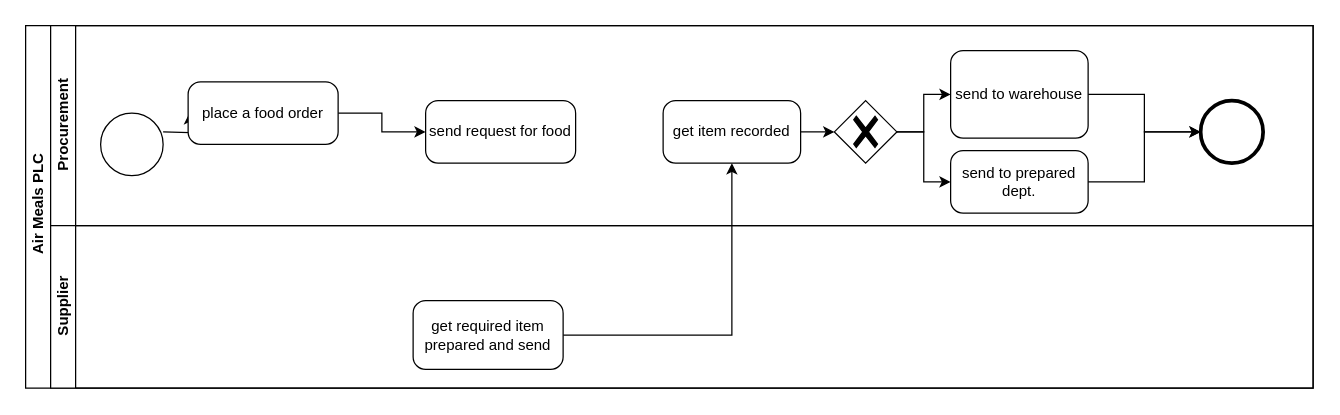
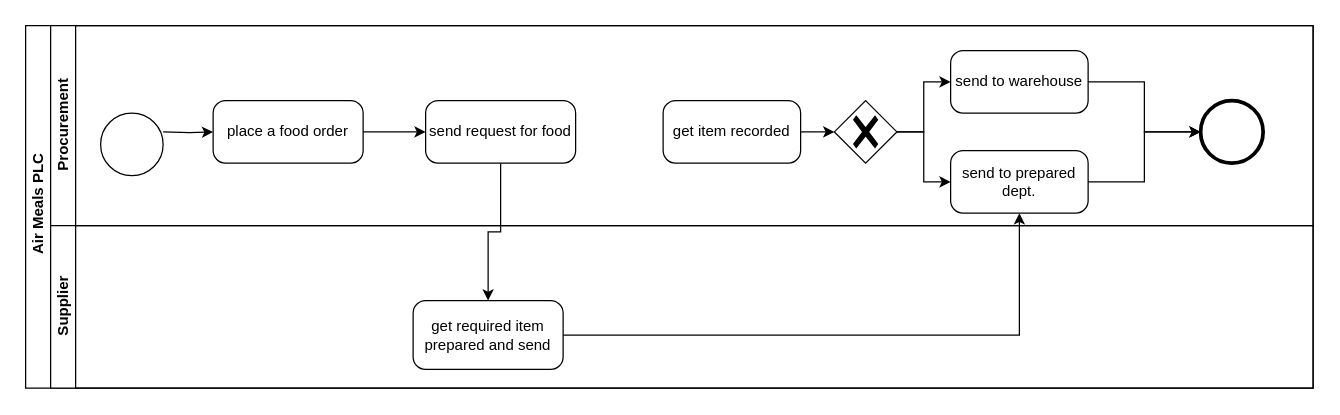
node "send to warehouse": size 138x88 -> 138x63
node "place a food order": moved (263, 113) -> (288, 132)
edge "send request for food" -> "get required item prepared and send": added
edge "get required item prepared and send" -> "get item recorded": now "get required item prepared and send" -> "send to prepared dept."
